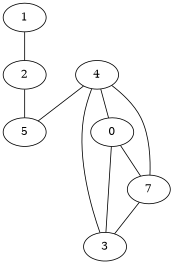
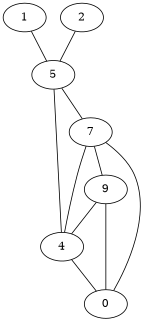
edge "1" -- "2": now "1" -- "5"
edge "5" -- "7": added
node "3": label "3" -> "9"
